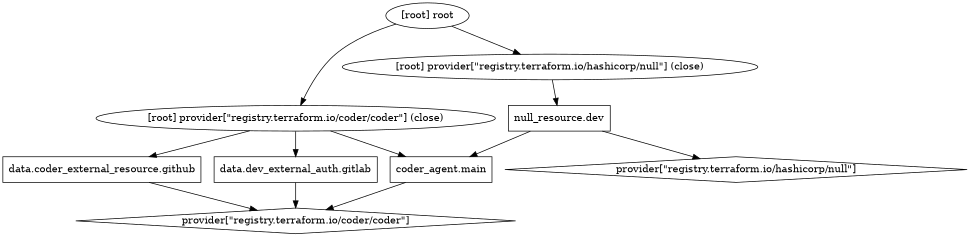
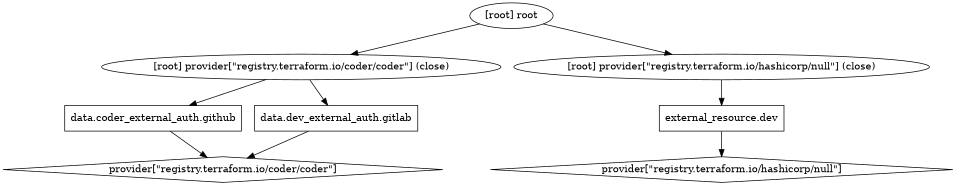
node "null_resource.dev": label "null_resource.dev" -> "external_resource.dev"
node "data.coder_external_resource.github": label "data.coder_external_resource.github" -> "data.coder_external_auth.github"
node "coder_agent.main": removed
